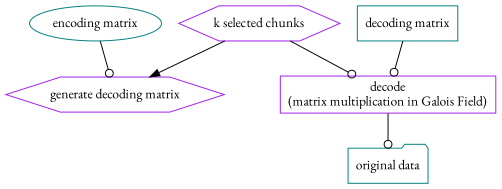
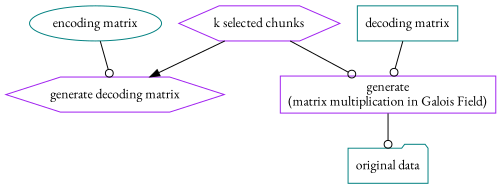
node "decode (matrix multiplication in Galois Field)": label "decode (matrix multiplication in Galois Field)" -> "generate (matrix multiplication in Galois Field)"
